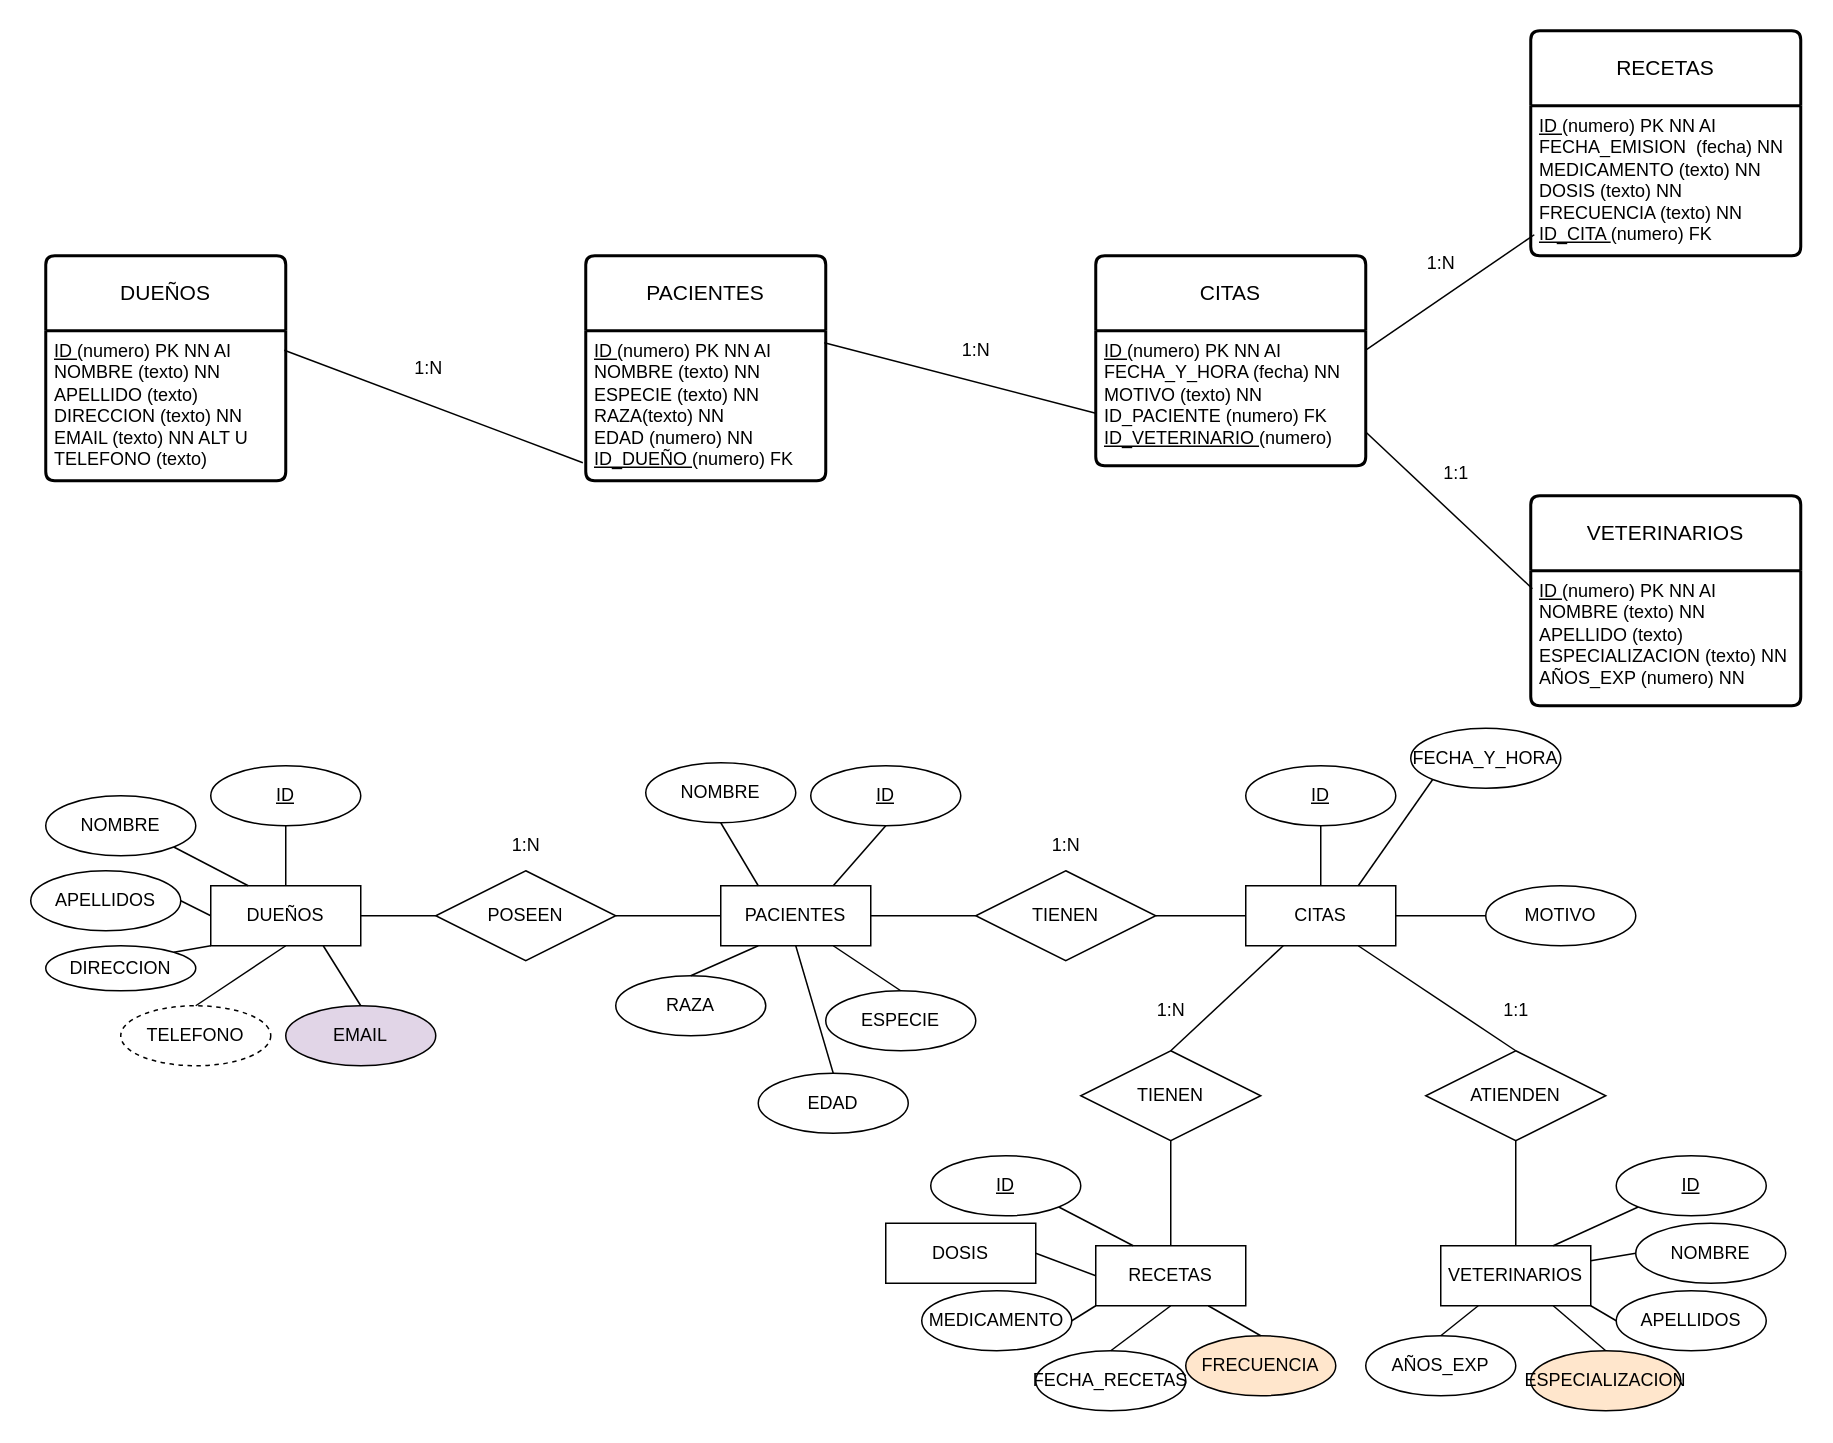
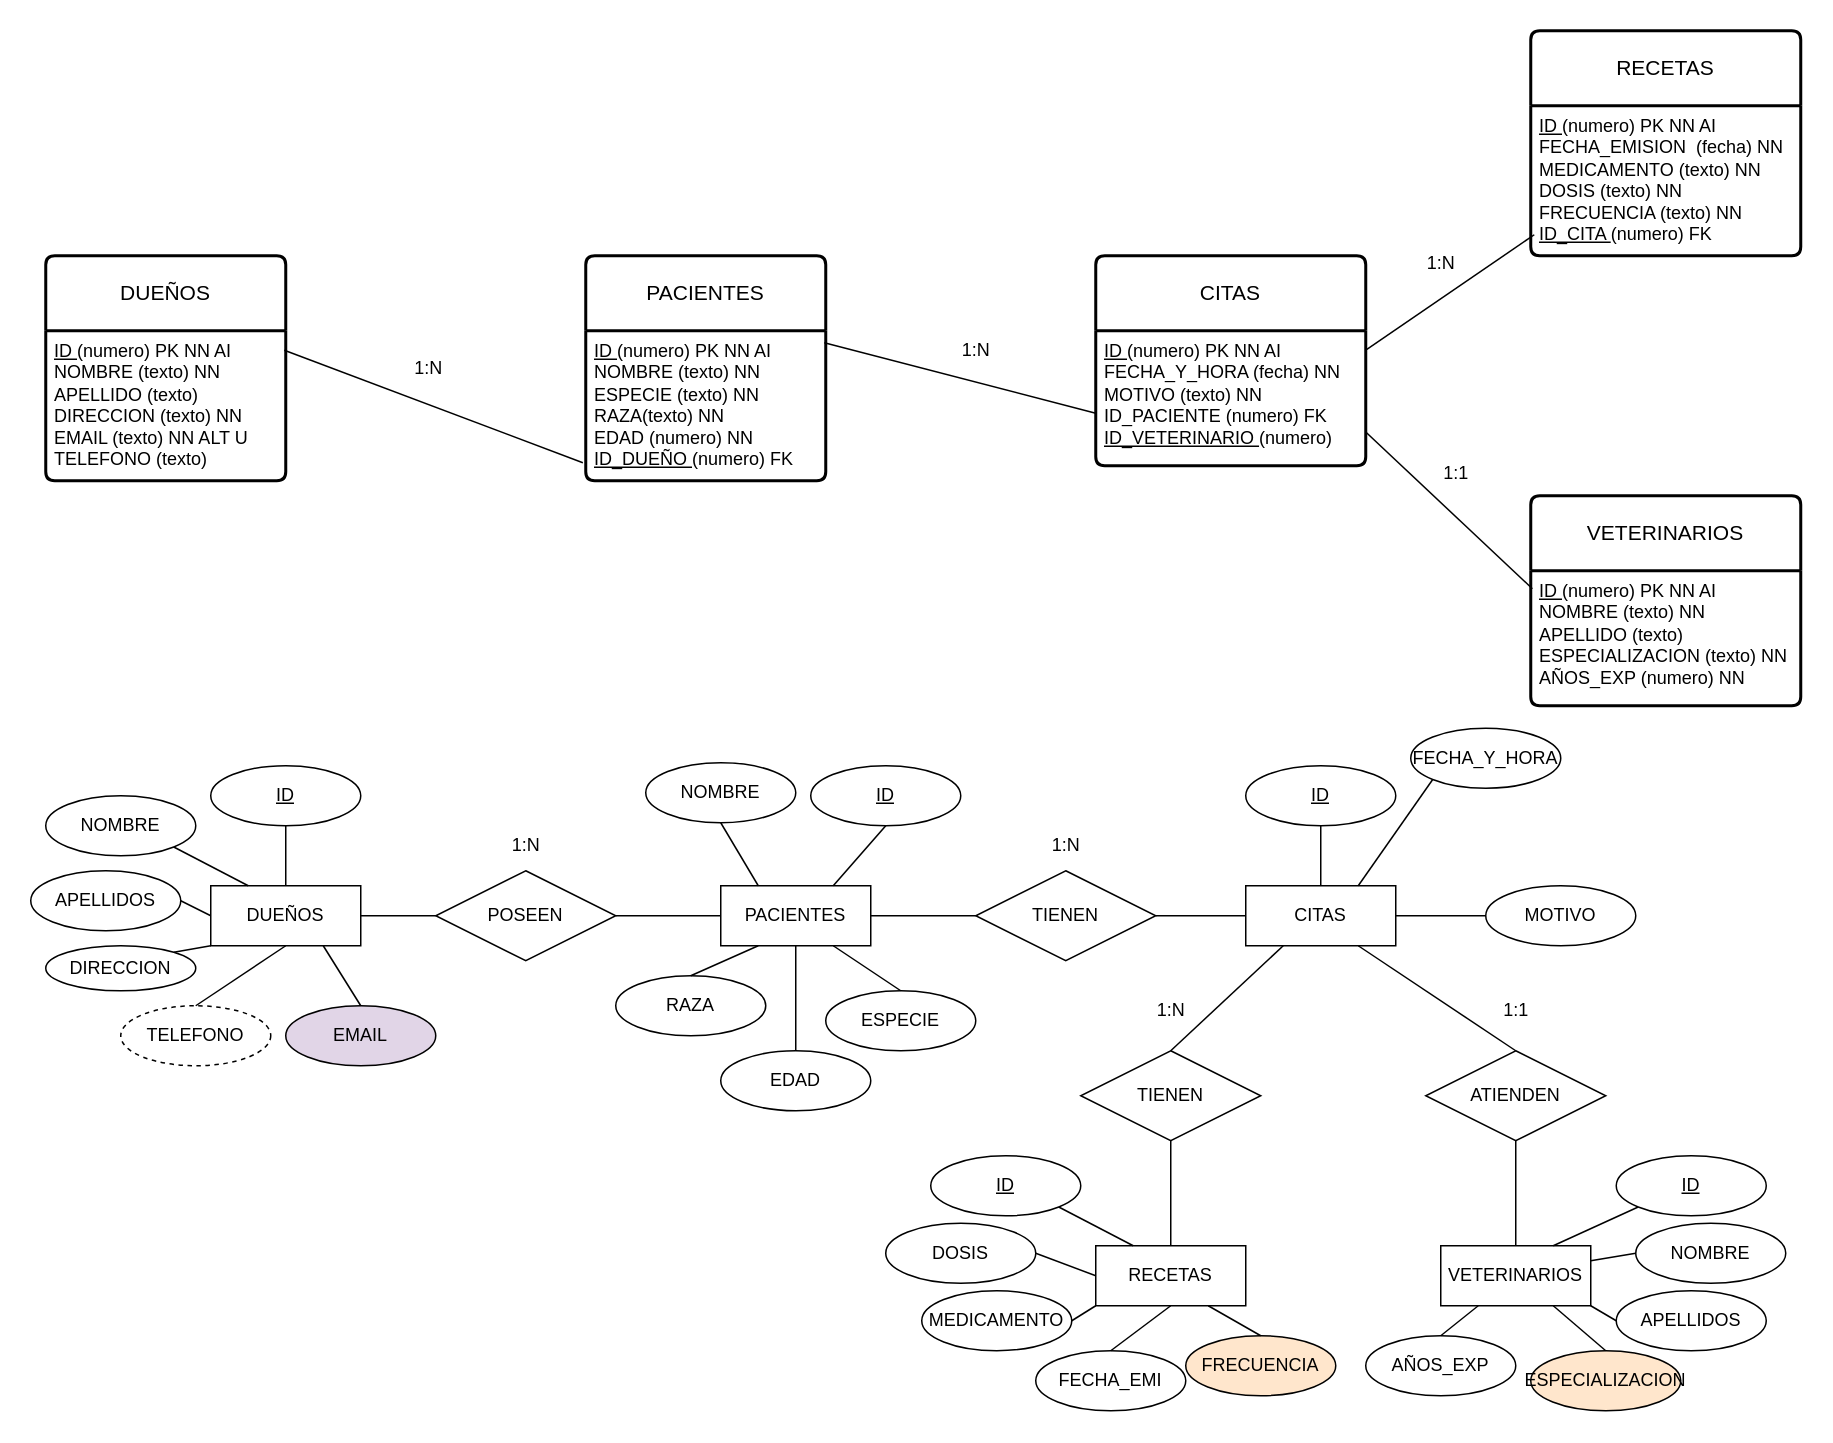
node "EDAD": moved (833, 1103) -> (796, 1081)
node "DOSIS": shape rectangle -> ellipse
node "FECHA_RECETAS": label "FECHA_RECETAS" -> "FECHA_EMI"
